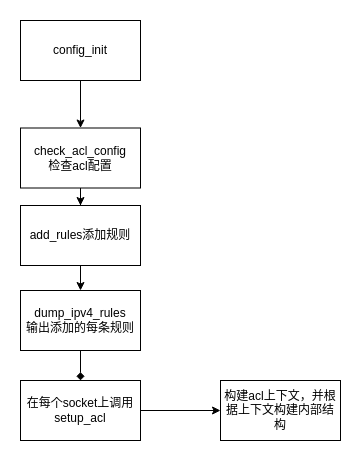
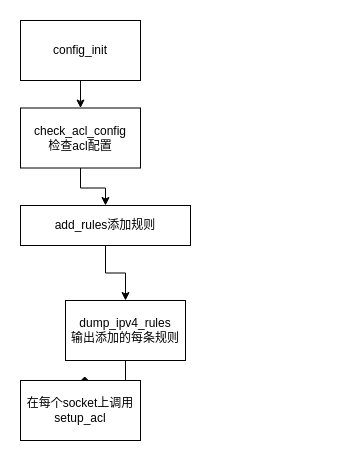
node "check_acl_config 检查acl配置": moved (81, 158) -> (81, 138)
node "add_rules添加规则": size 120x60 -> 170x40
node "dump_ipv4_rules 输出添加的每条规则": moved (81, 321) -> (126, 331)
edge "在每个socket上调用setup_acl" -> "构建acl上下文，并根据上下文构建内部结构": removed
node "构建acl上下文，并根据上下文构建内部结构": removed
